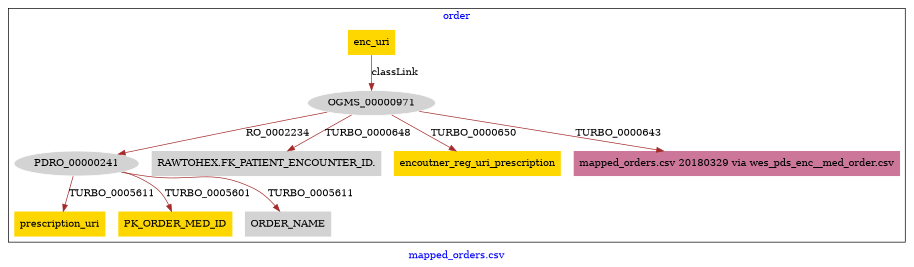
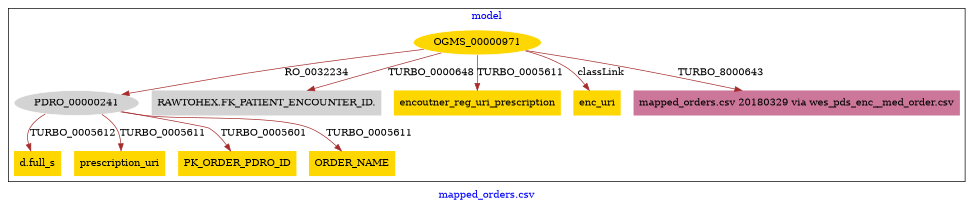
cluster "order": label "order" -> "model"
edge "enc_uri" -> "OGMS_00000971": reversed
node "OGMS_00000971": fillcolor lightgray -> gold
edge "OGMS_00000971" -> "PDRO_00000241": label "RO_0002234" -> "RO_0032234"
edge "OGMS_00000971" -> "encoutner_reg_uri_prescription": label "TURBO_0000650" -> "TURBO_0005611"
edge "OGMS_00000971" -> "mapped_orders.csv 20180329 via wes_pds_enc__med_order.csv": label "TURBO_0000643" -> "TURBO_8000643"
node "d.full_s": added
node "PK_ORDER_MED_ID": label "PK_ORDER_MED_ID" -> "PK_ORDER_PDRO_ID"
node "ORDER_NAME": fillcolor lightgray -> gold
